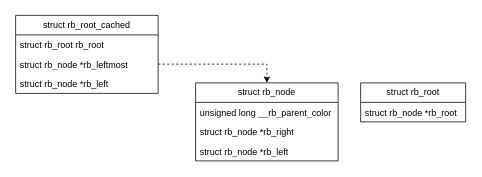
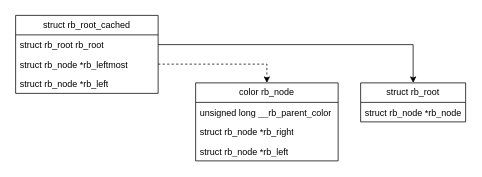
edge "struct rb_root rb_root" -> "struct rb_root": added
node "struct rb_node": label "struct rb_node" -> "color rb_node"
node "struct rb_node *rb_root": label "struct rb_node *rb_root" -> "struct rb_node *rb_node"
